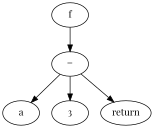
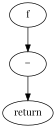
node "a": removed
node "3": removed
